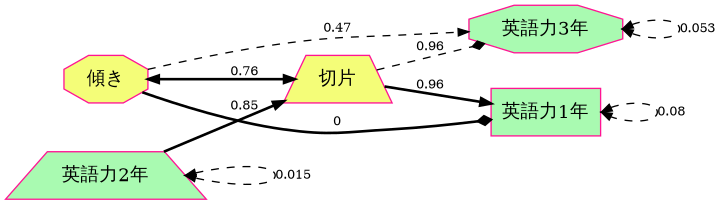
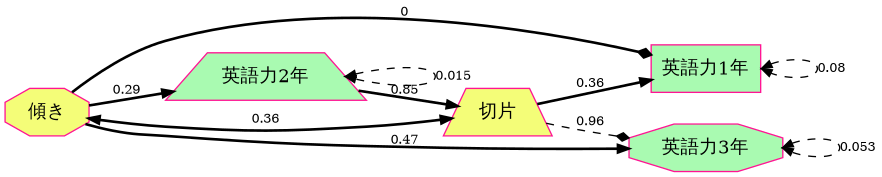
edge "傾き" -> "英語力3年": style dashed -> bold
edge "傾き" -- "切片": label "0.76" -> "0.36"
edge "切片" -> "英語力1年": label "0.96" -> "0.36"
edge "傾き" -> "英語力2年": added, label "0.29"
